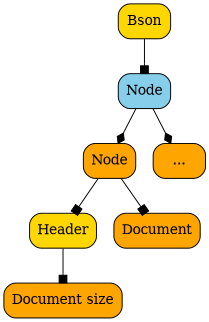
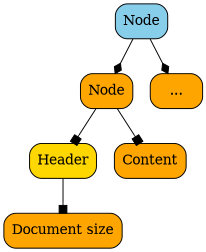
node "Bson": removed
node "Document": label "Document" -> "Content"
